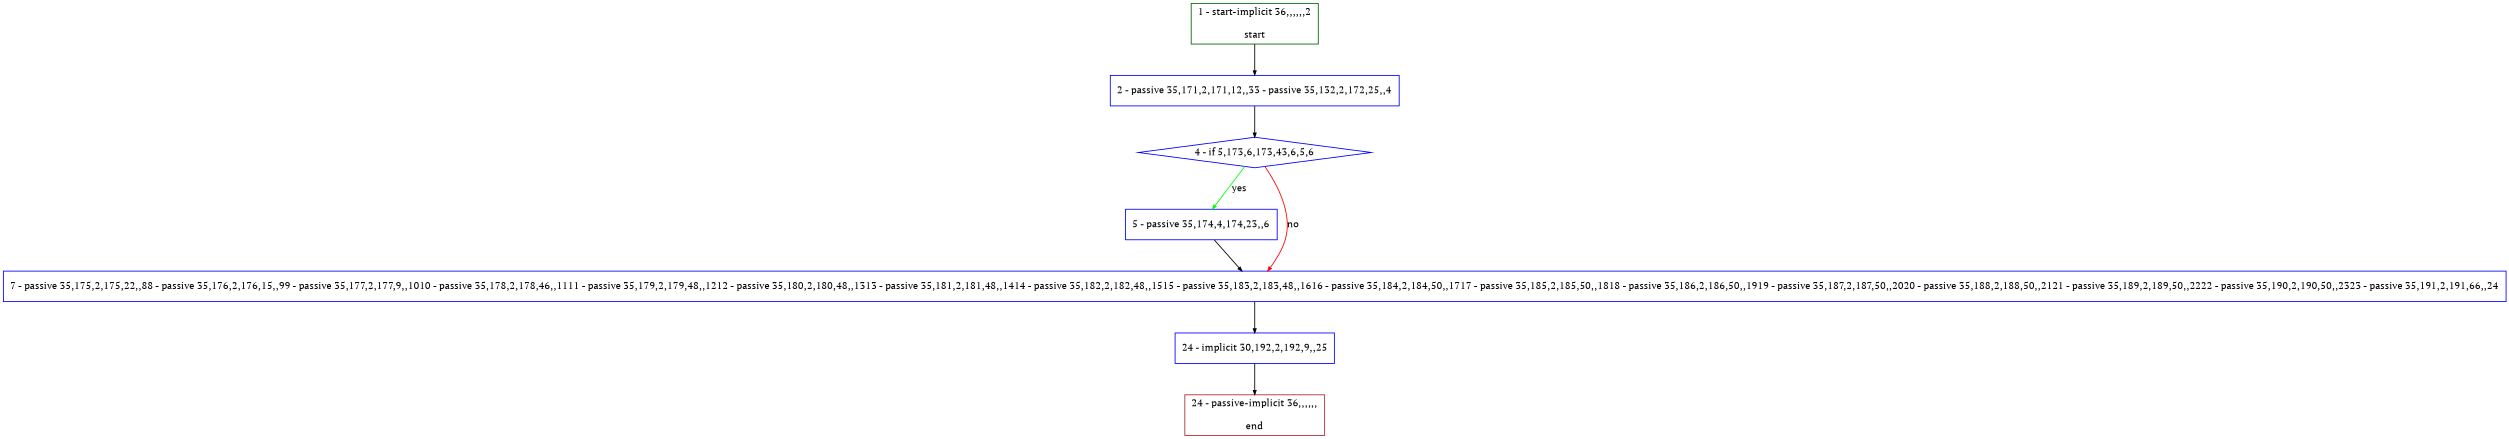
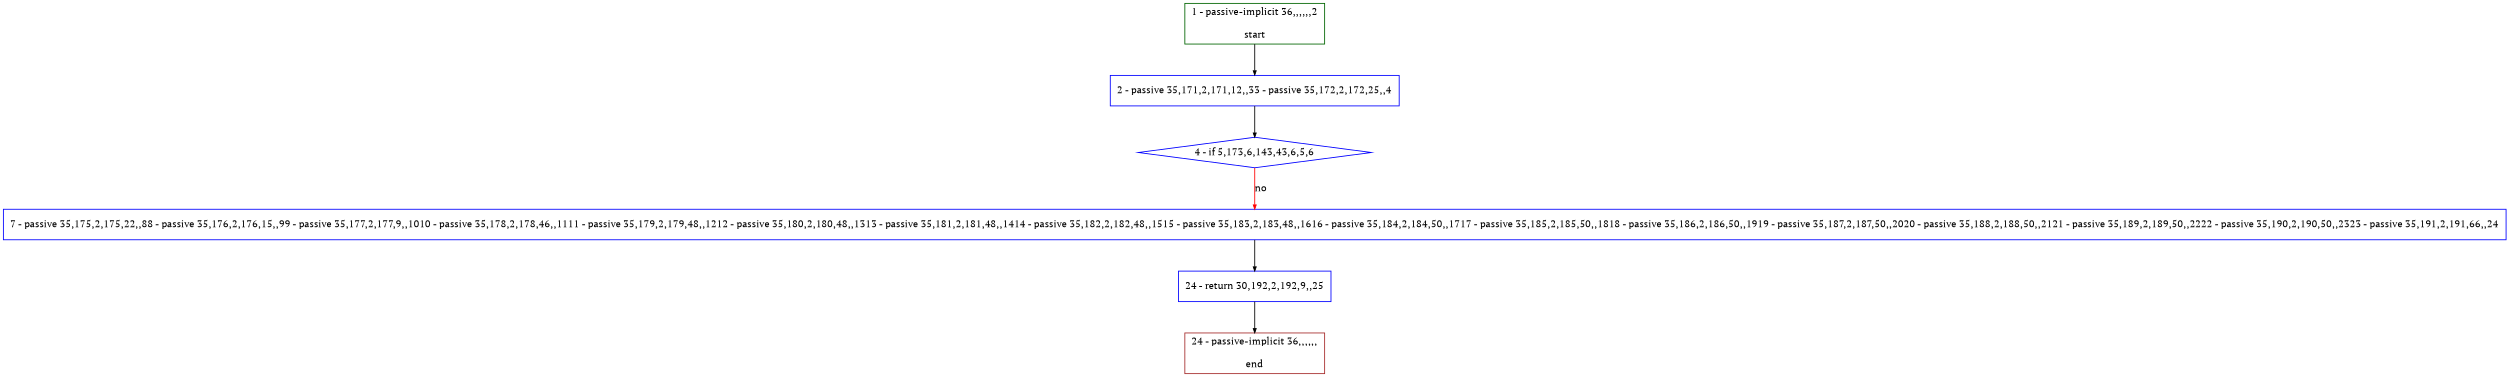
node "1 - start-implicit 36,,,,,,2 start": label "1 - start-implicit 36,,,,,,2 start" -> "1 - passive-implicit 36,,,,,,2 start"
node "2 - passive 35,171,2,171,12,,33 - passive 35,132,2,172,25,,4": label "2 - passive 35,171,2,171,12,,33 - passive 35,132,2,172,25,,4" -> "2 - passive 35,171,2,171,12,,33 - passive 35,172,2,172,25,,4"
node "4 - if 5,173,6,173,43,6,5,6": label "4 - if 5,173,6,173,43,6,5,6" -> "4 - if 5,173,6,143,43,6,5,6"
node "5 - passive 35,174,4,174,23,,6": removed
node "24 - implicit 30,192,2,192,9,,25": label "24 - implicit 30,192,2,192,9,,25" -> "24 - return 30,192,2,192,9,,25"
